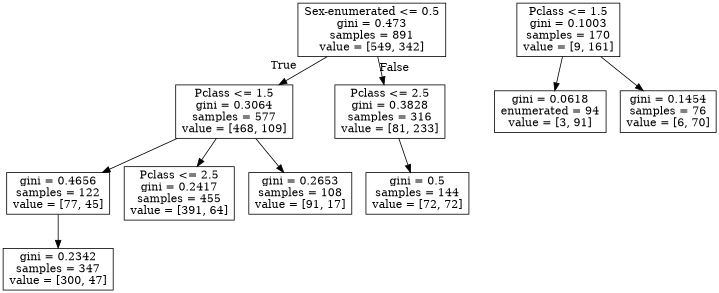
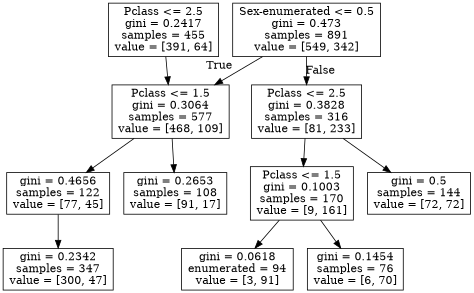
edge "Pclass <= 2.5 gini = 0.3828 samples = 316 value = [81, 233]" -> "Pclass <= 1.5 gini = 0.1003 samples = 170 value = [9, 161]": added
edge "Pclass <= 1.5 gini = 0.3064 samples = 577 value = [468, 109]" -> "Pclass <= 2.5 gini = 0.2417 samples = 455 value = [391, 64]": reversed
